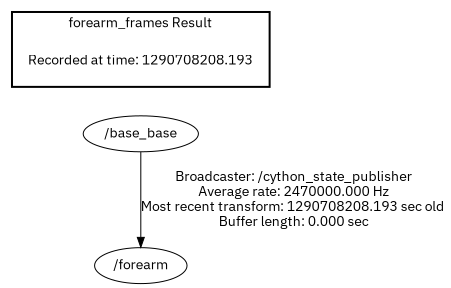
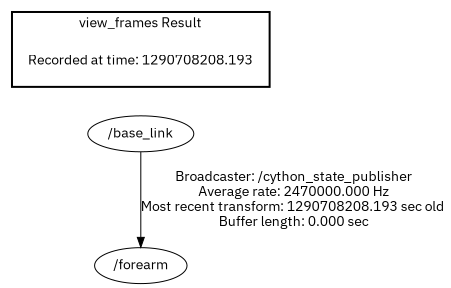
cluster "forearm_frames Result": label "forearm_frames Result" -> "view_frames Result"
node "/base_base": label "/base_base" -> "/base_link"
